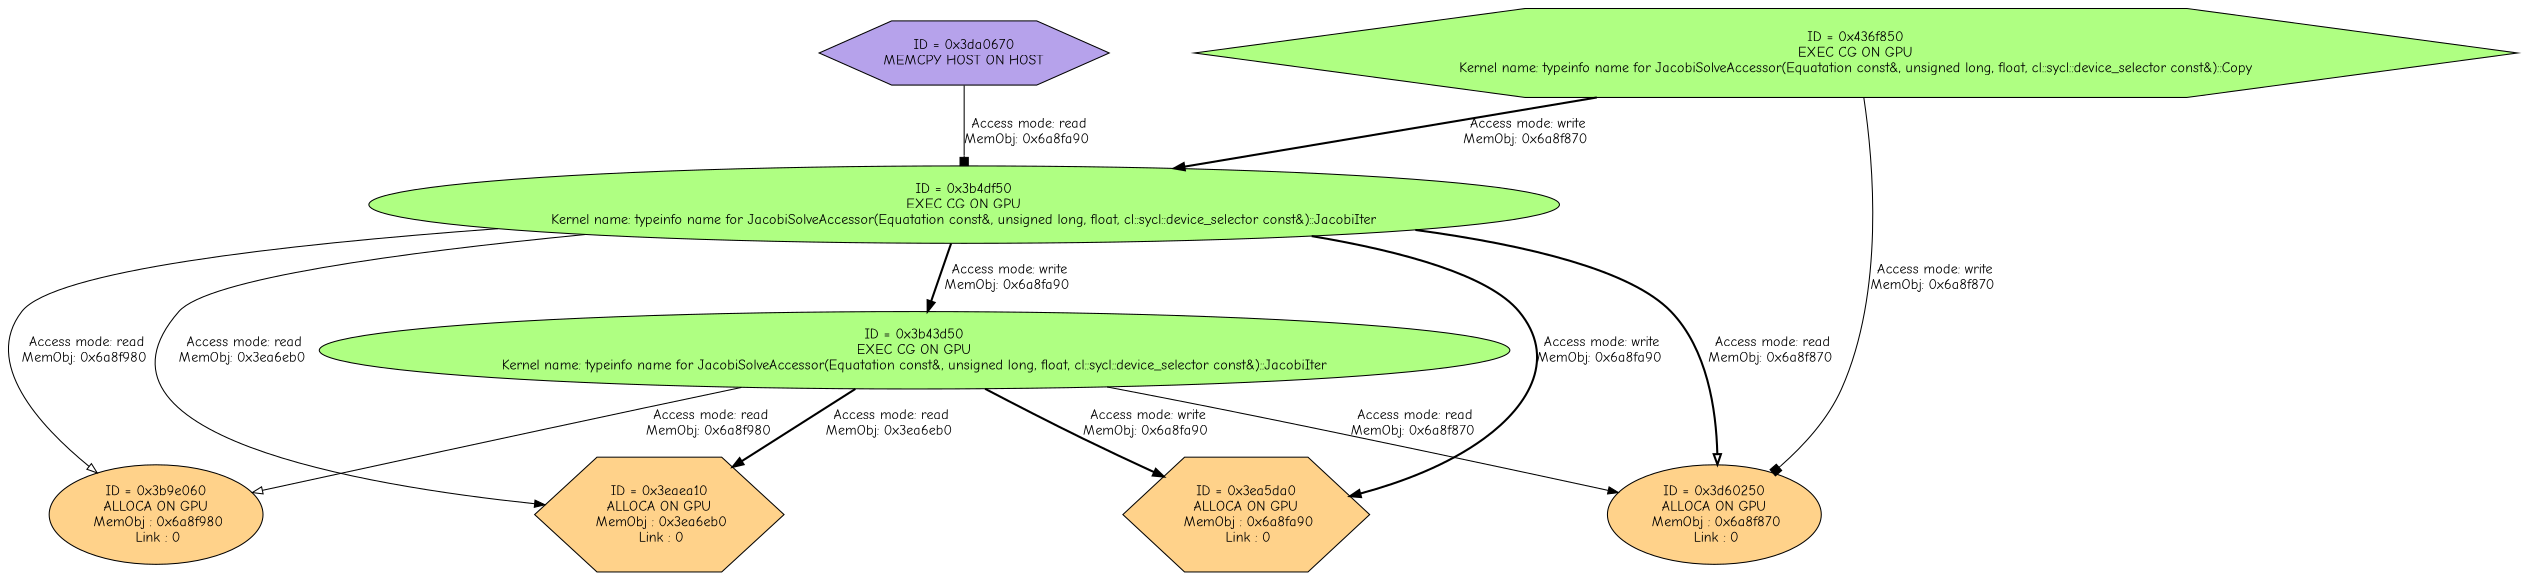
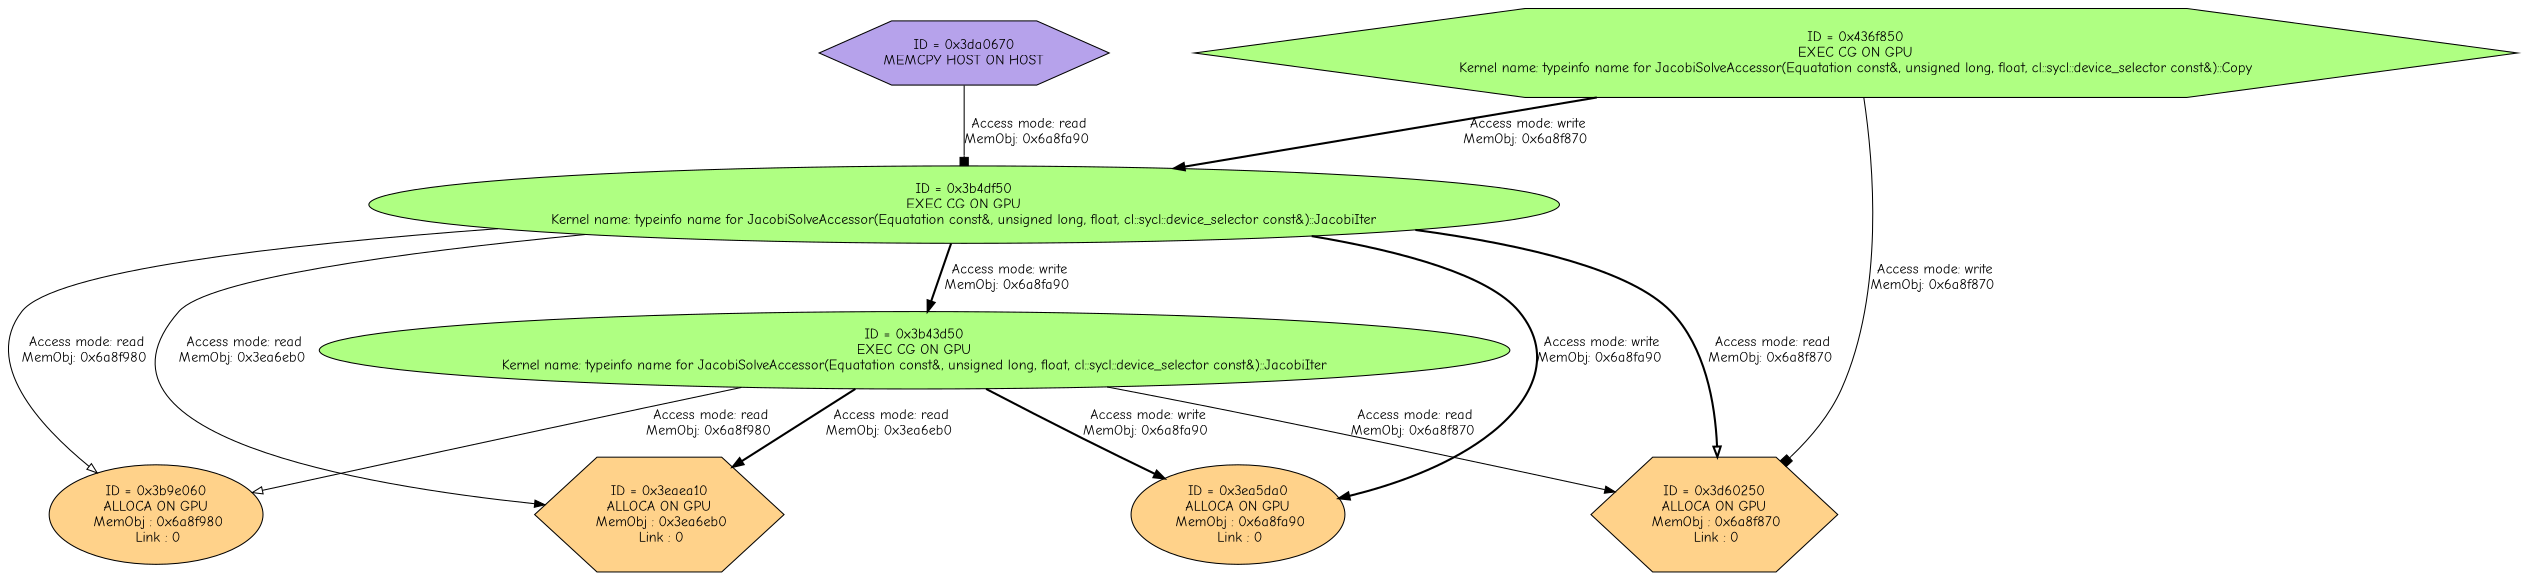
node "ID = 0x3ea5da0 ALLOCA ON GPU MemObj : 0x6a8fa90 Link : 0": shape hexagon -> ellipse
node "ID = 0x3d60250 ALLOCA ON GPU MemObj : 0x6a8f870 Link : 0": shape ellipse -> hexagon
